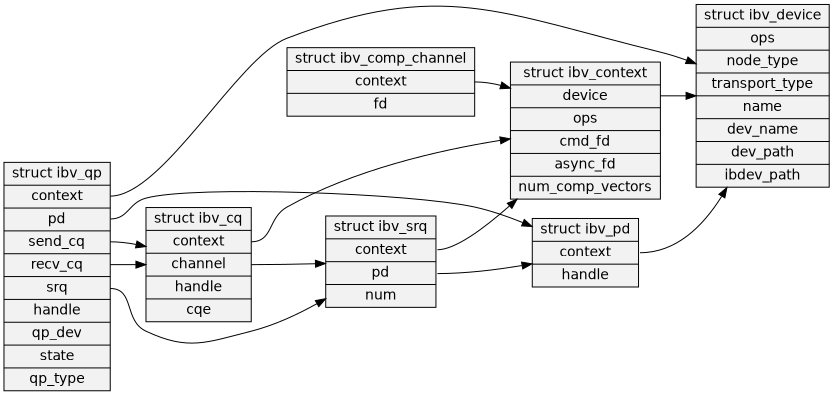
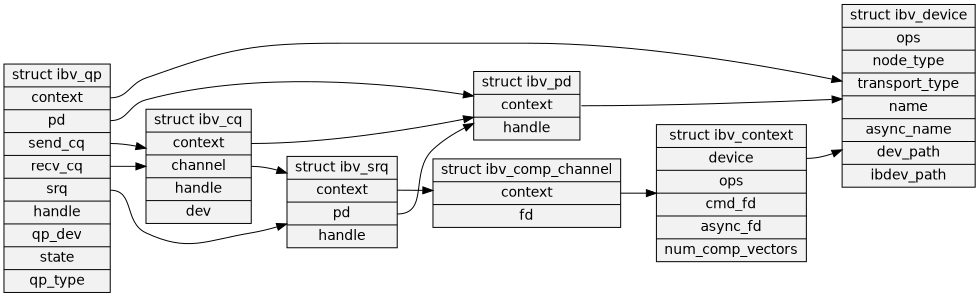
node "struct ibv_device": text "dev_name" -> "async_name"
edge "struct ibv_cq" -> "struct ibv_context": now "struct ibv_cq" -> "struct ibv_pd"
edge "struct ibv_srq" -> "struct ibv_context": now "struct ibv_srq" -> "struct ibv_comp_channel"
node "struct ibv_srq": text "num" -> "handle"
node "struct ibv_cq": text "cqe" -> "dev"
